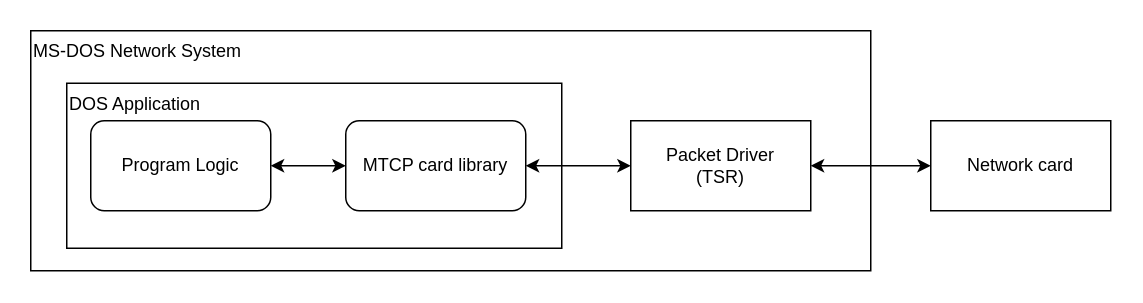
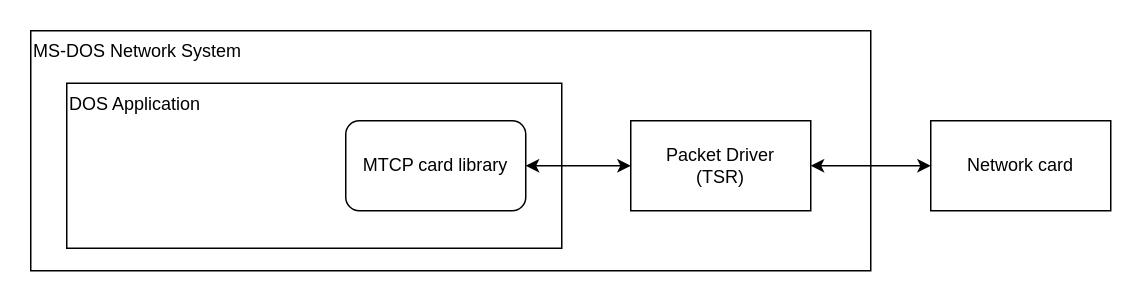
node "Program Logic": removed
edge "Program Logic" -- "MTCP card library": removed
